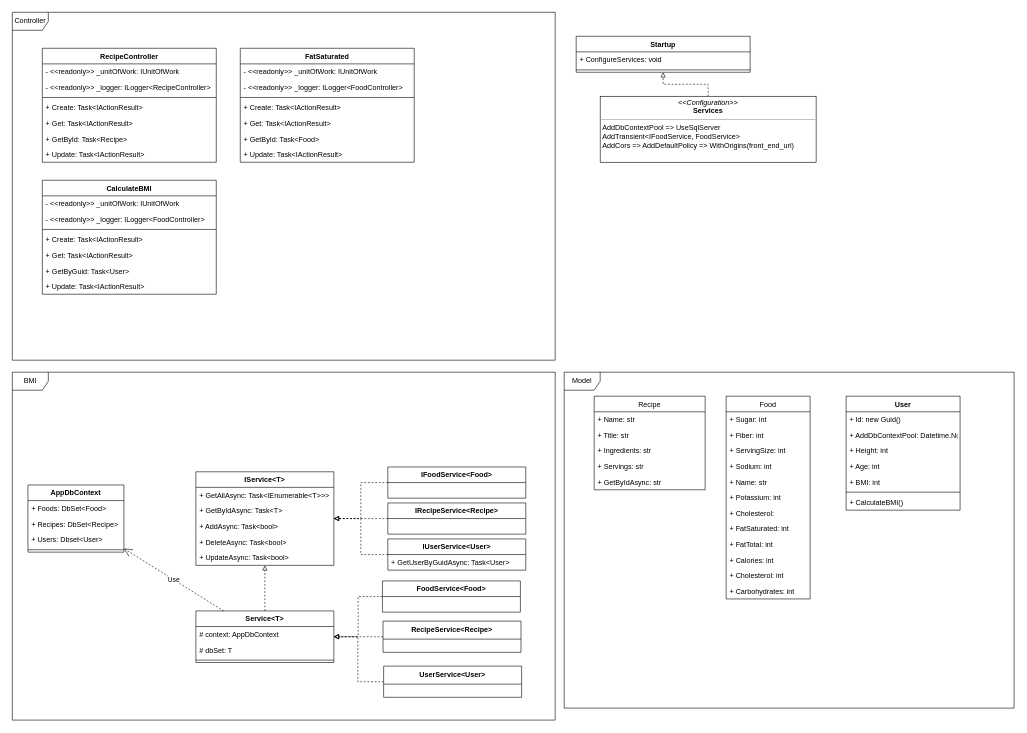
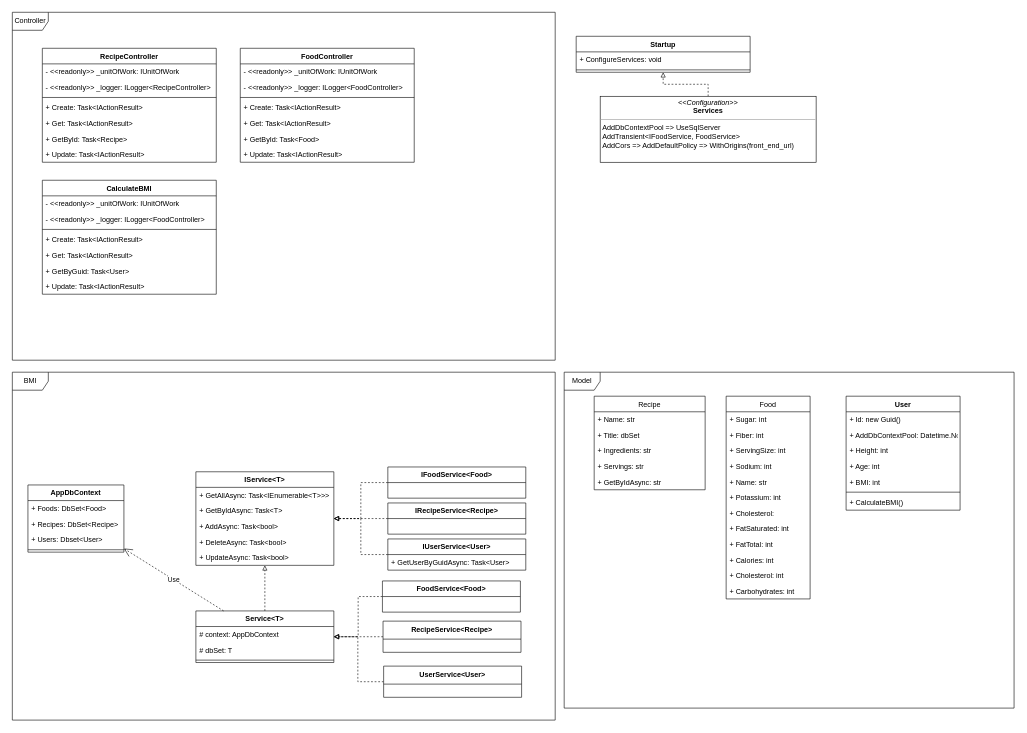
node "FatSaturated": label "FatSaturated" -> "FoodController"
node "+ Title: str": label "+ Title: str" -> "+ Title: dbSet"
